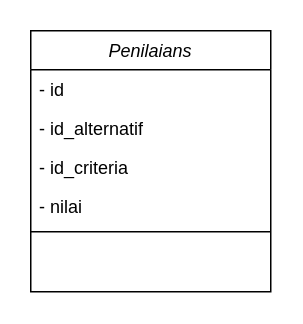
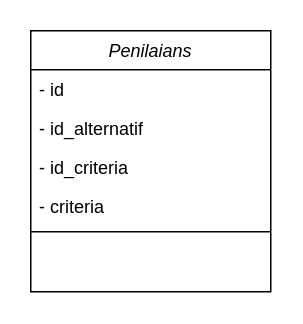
node "- nilai": label "- nilai" -> "- criteria"
